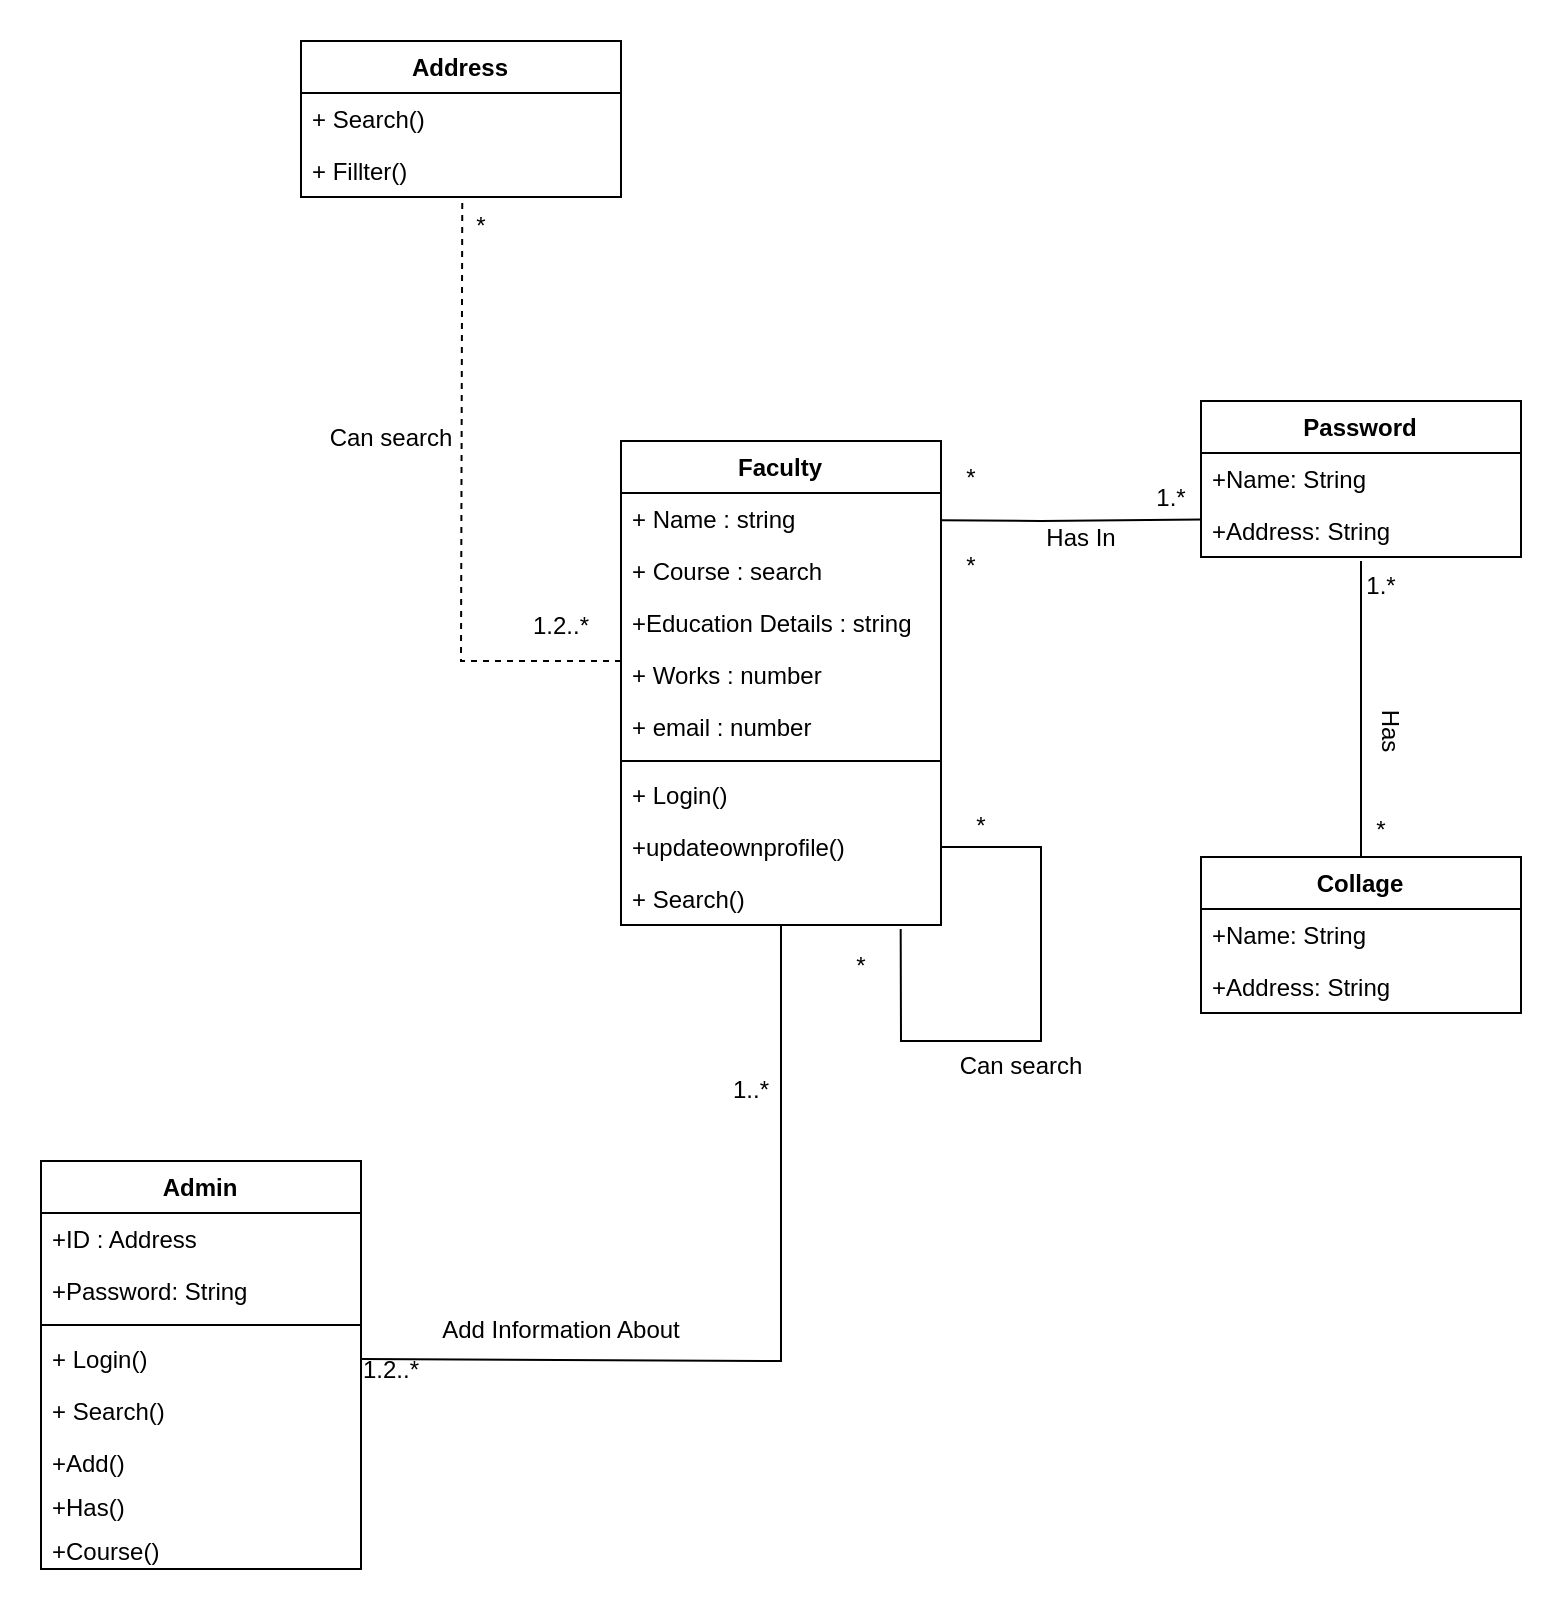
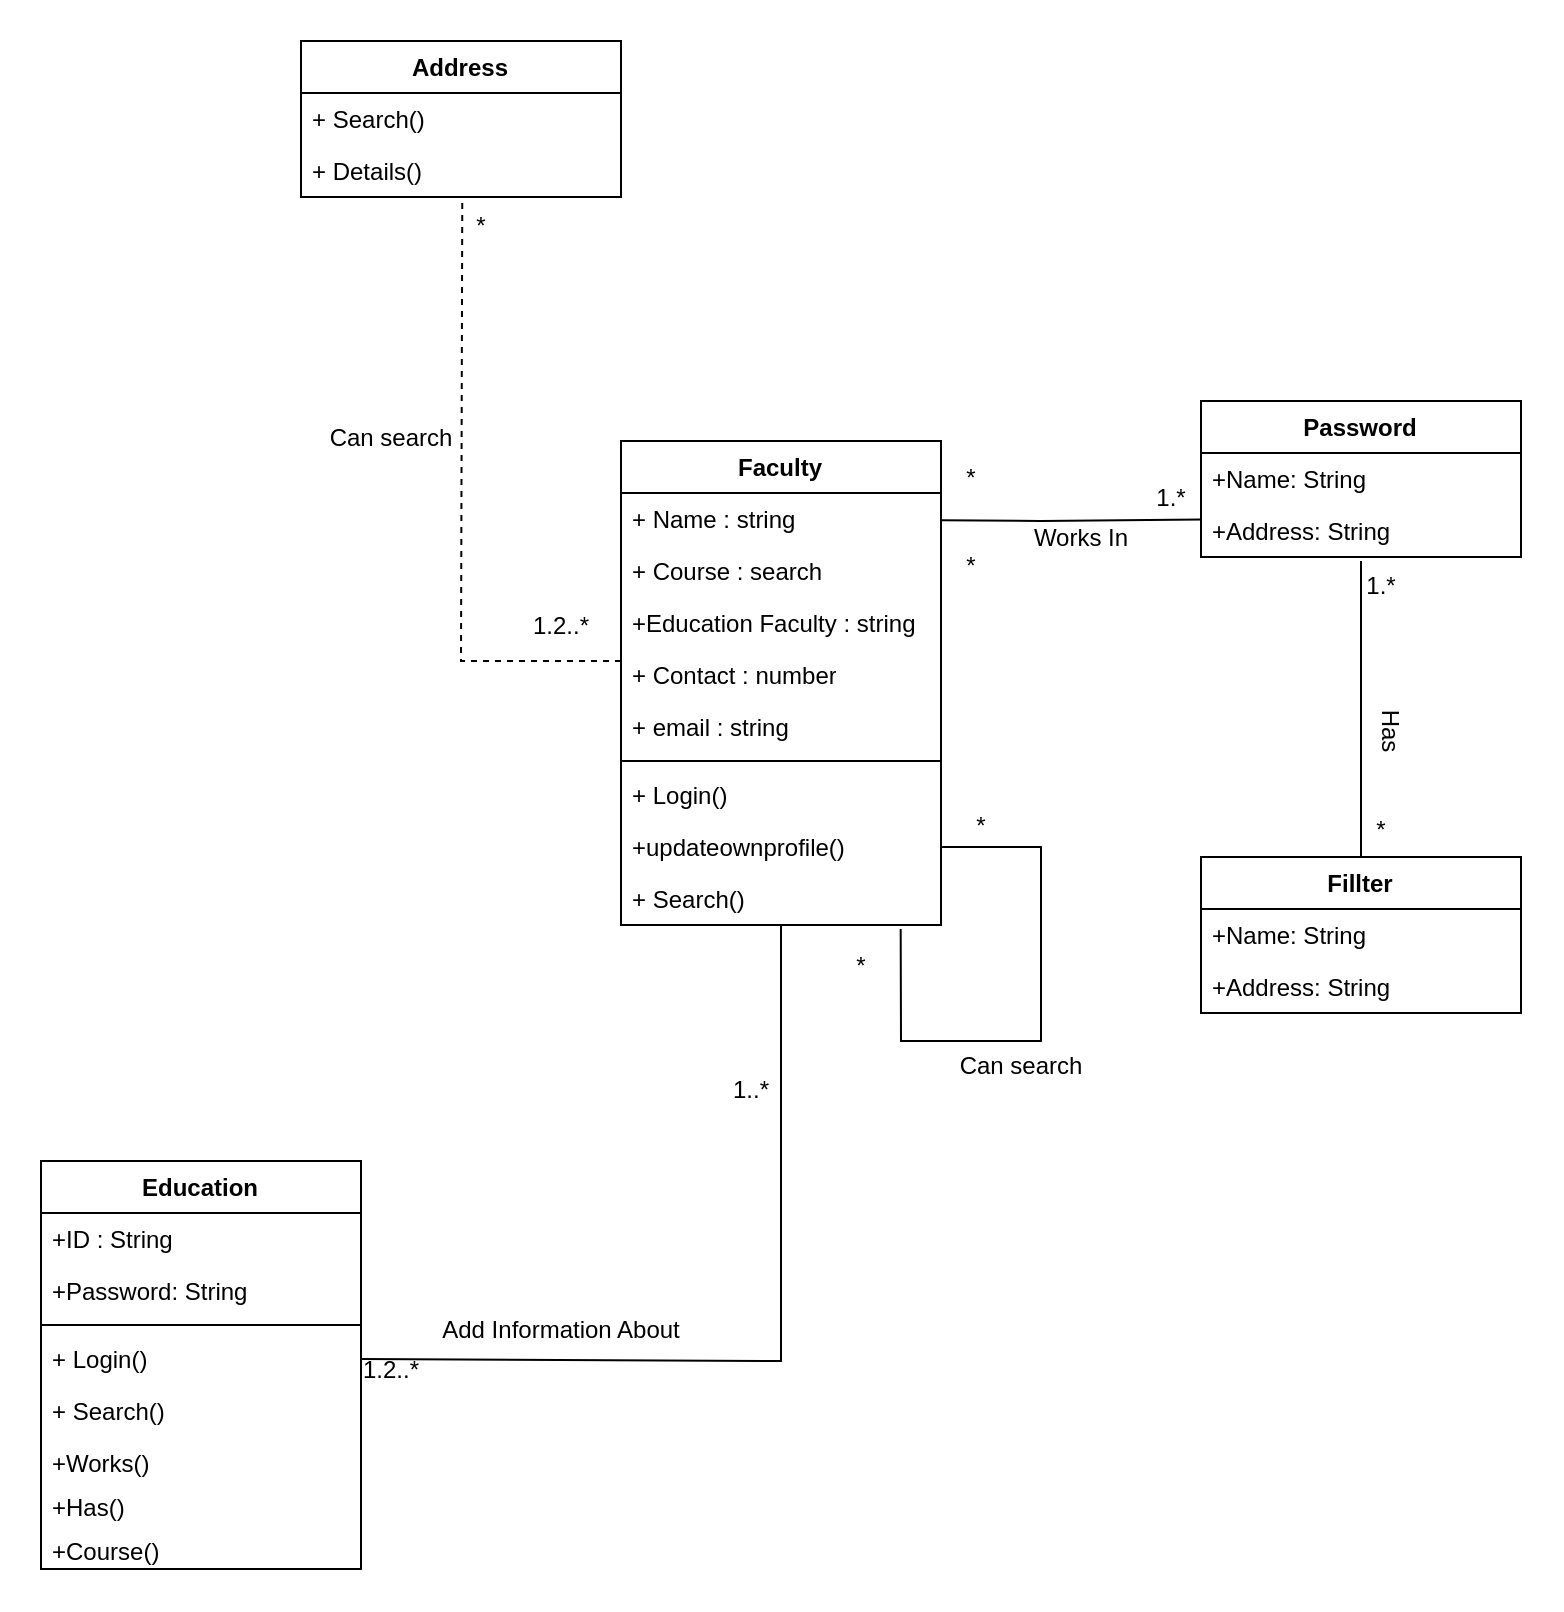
node "+ Fillter()": label "+ Fillter()" -> "+ Details()"
node "Has In": label "Has In" -> "Works In"
node "+Education Details : string": label "+Education Details : string" -> "+Education Faculty : string"
node "+ Works : number": label "+ Works : number" -> "+ Contact : number"
node "+ email : number": label "+ email : number" -> "+ email : string"
node "Collage": label "Collage" -> "Fillter"
node "Admin": label "Admin" -> "Education"
node "+ID : Address": label "+ID : Address" -> "+ID : String"
node "+Add()": label "+Add()" -> "+Works()"
